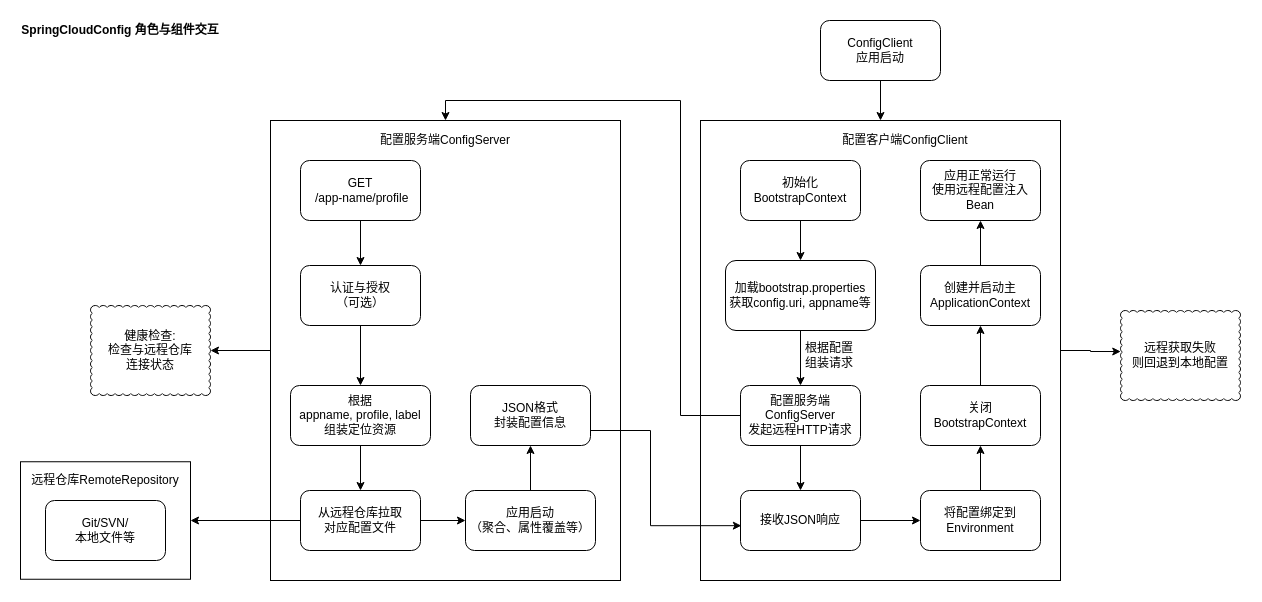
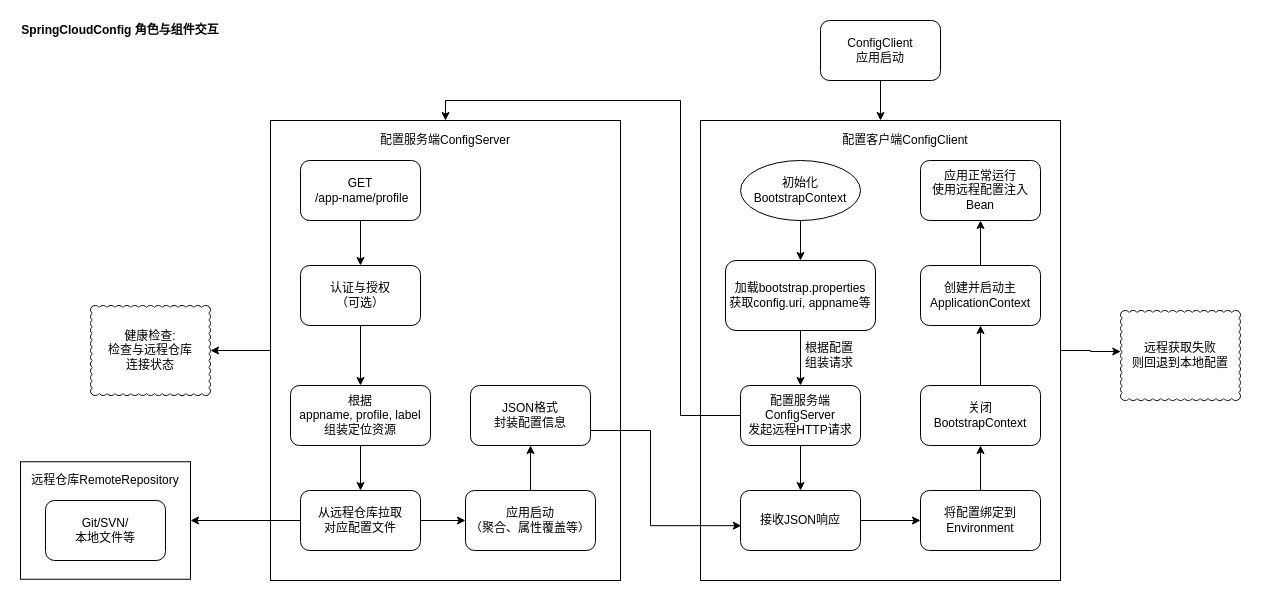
node "初始化BootstrapContext": shape rounded rectangle -> ellipse
